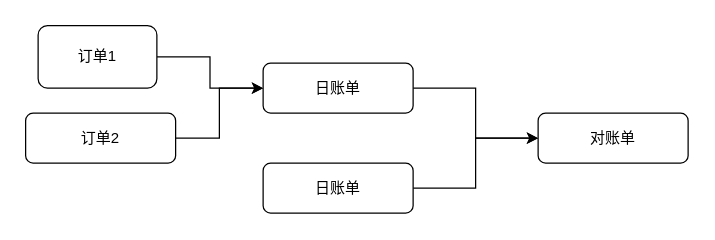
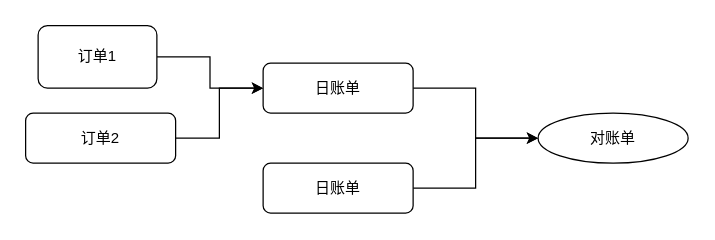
node "对账单": shape rounded rectangle -> ellipse
